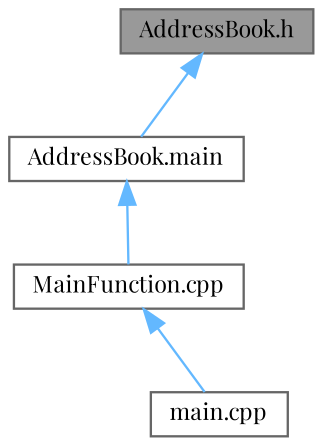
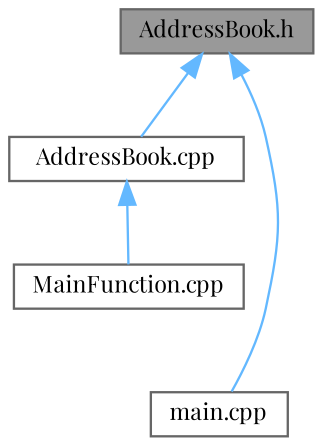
node "AddressBook.main": label "AddressBook.main" -> "AddressBook.cpp"
edge "main.cpp" -> "MainFunction.cpp": now "main.cpp" -> "AddressBook.h"
